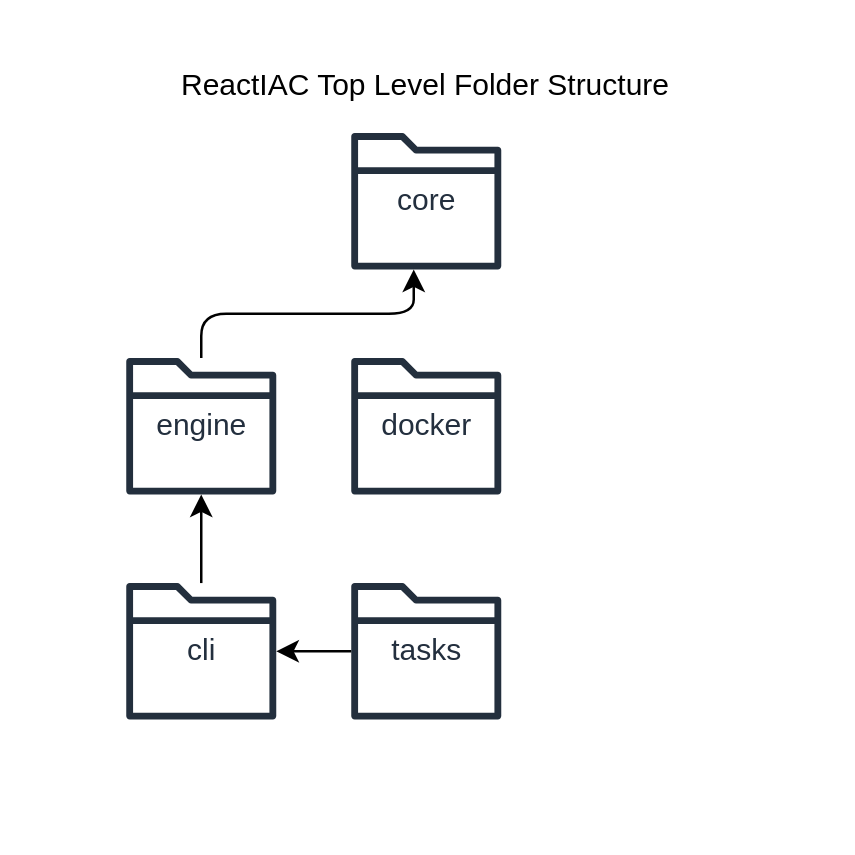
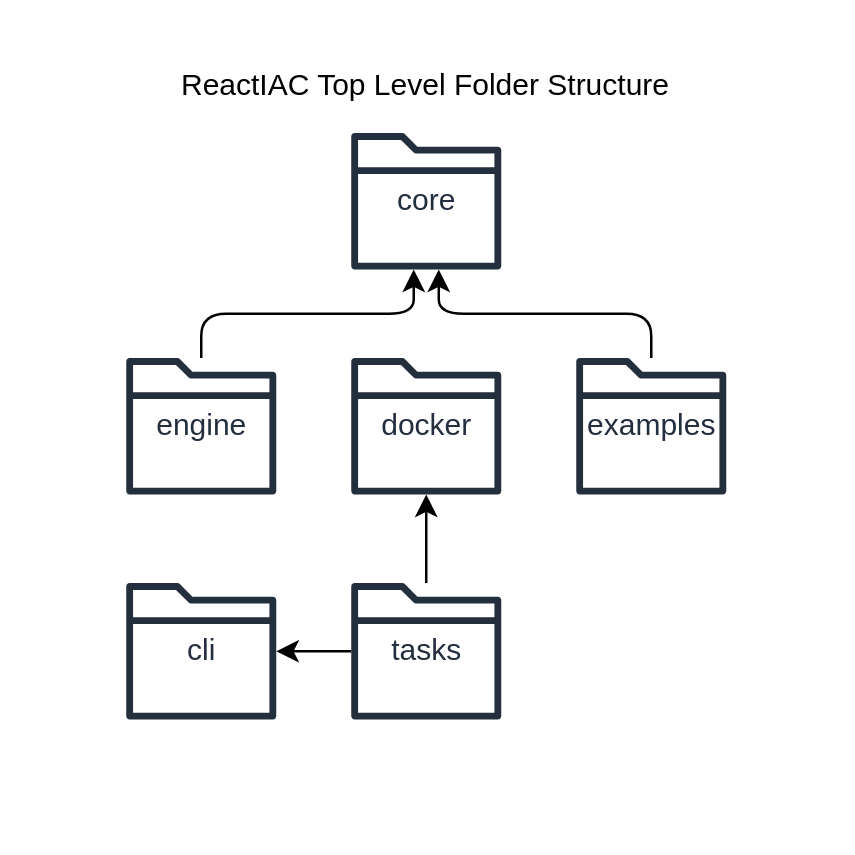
edge "examples" -> "core": added
node "examples": added
edge "cli" -> "engine": removed
edge "tasks" -> "docker": added
